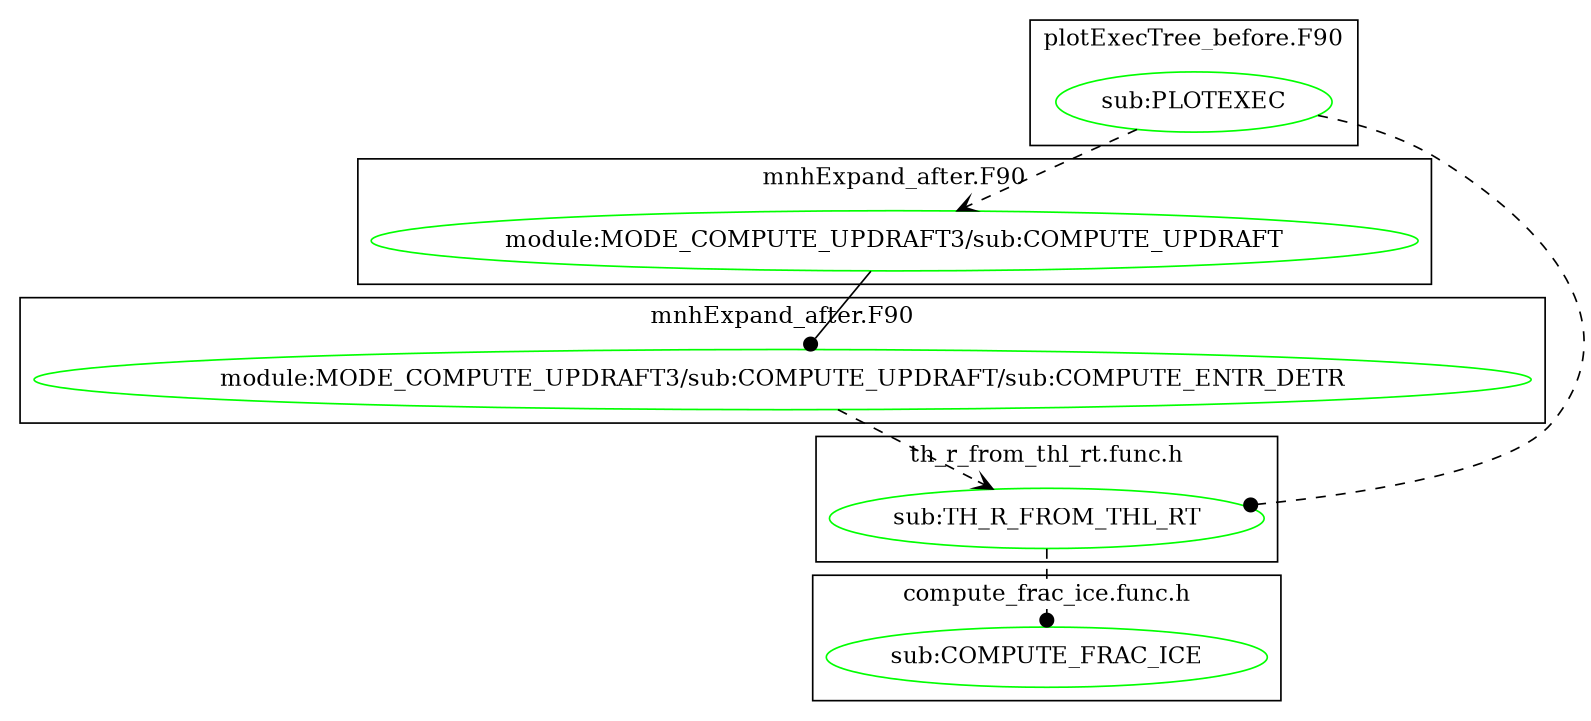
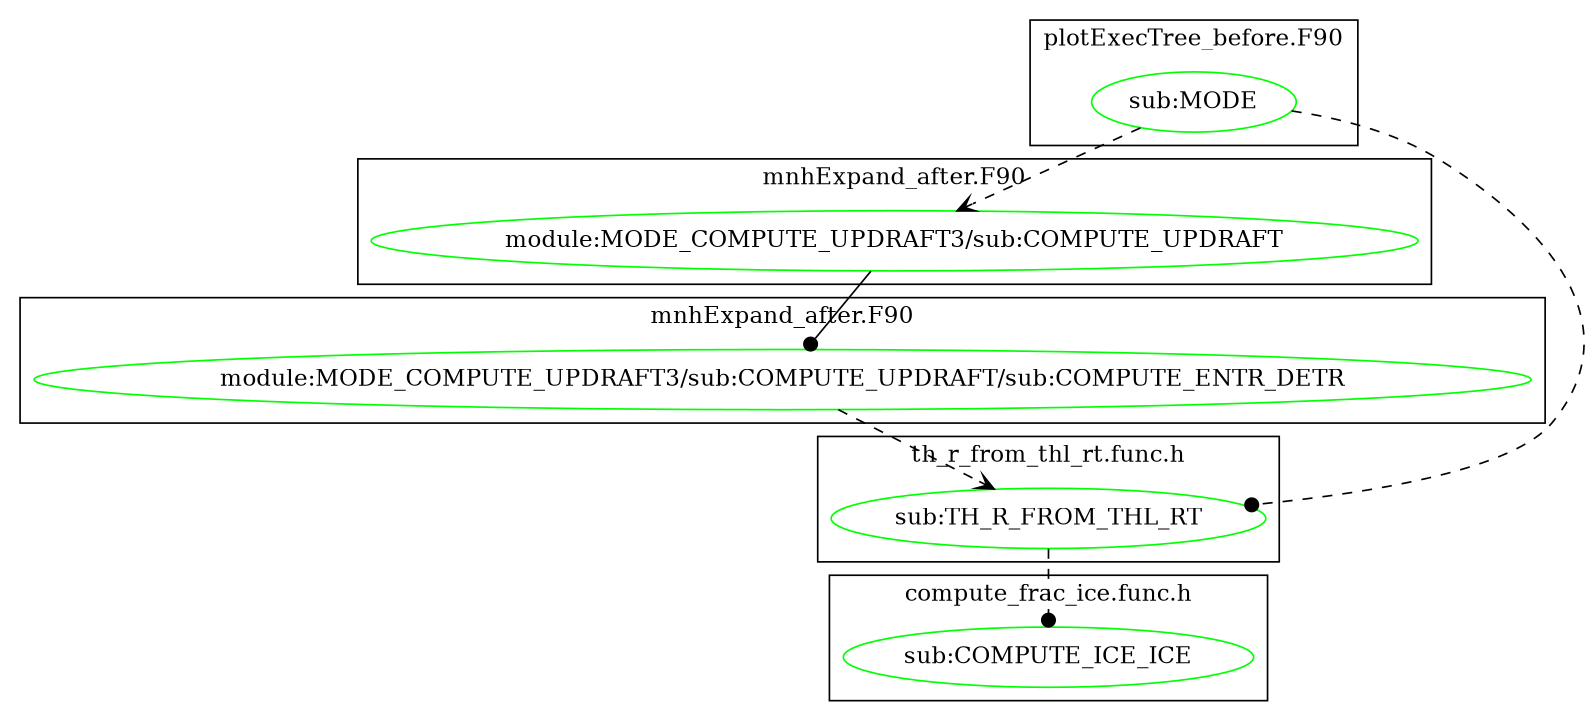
node "sub:PLOTEXEC": label "sub:PLOTEXEC" -> "sub:MODE"
node "sub:COMPUTE_FRAC_ICE": label "sub:COMPUTE_FRAC_ICE" -> "sub:COMPUTE_ICE_ICE"
